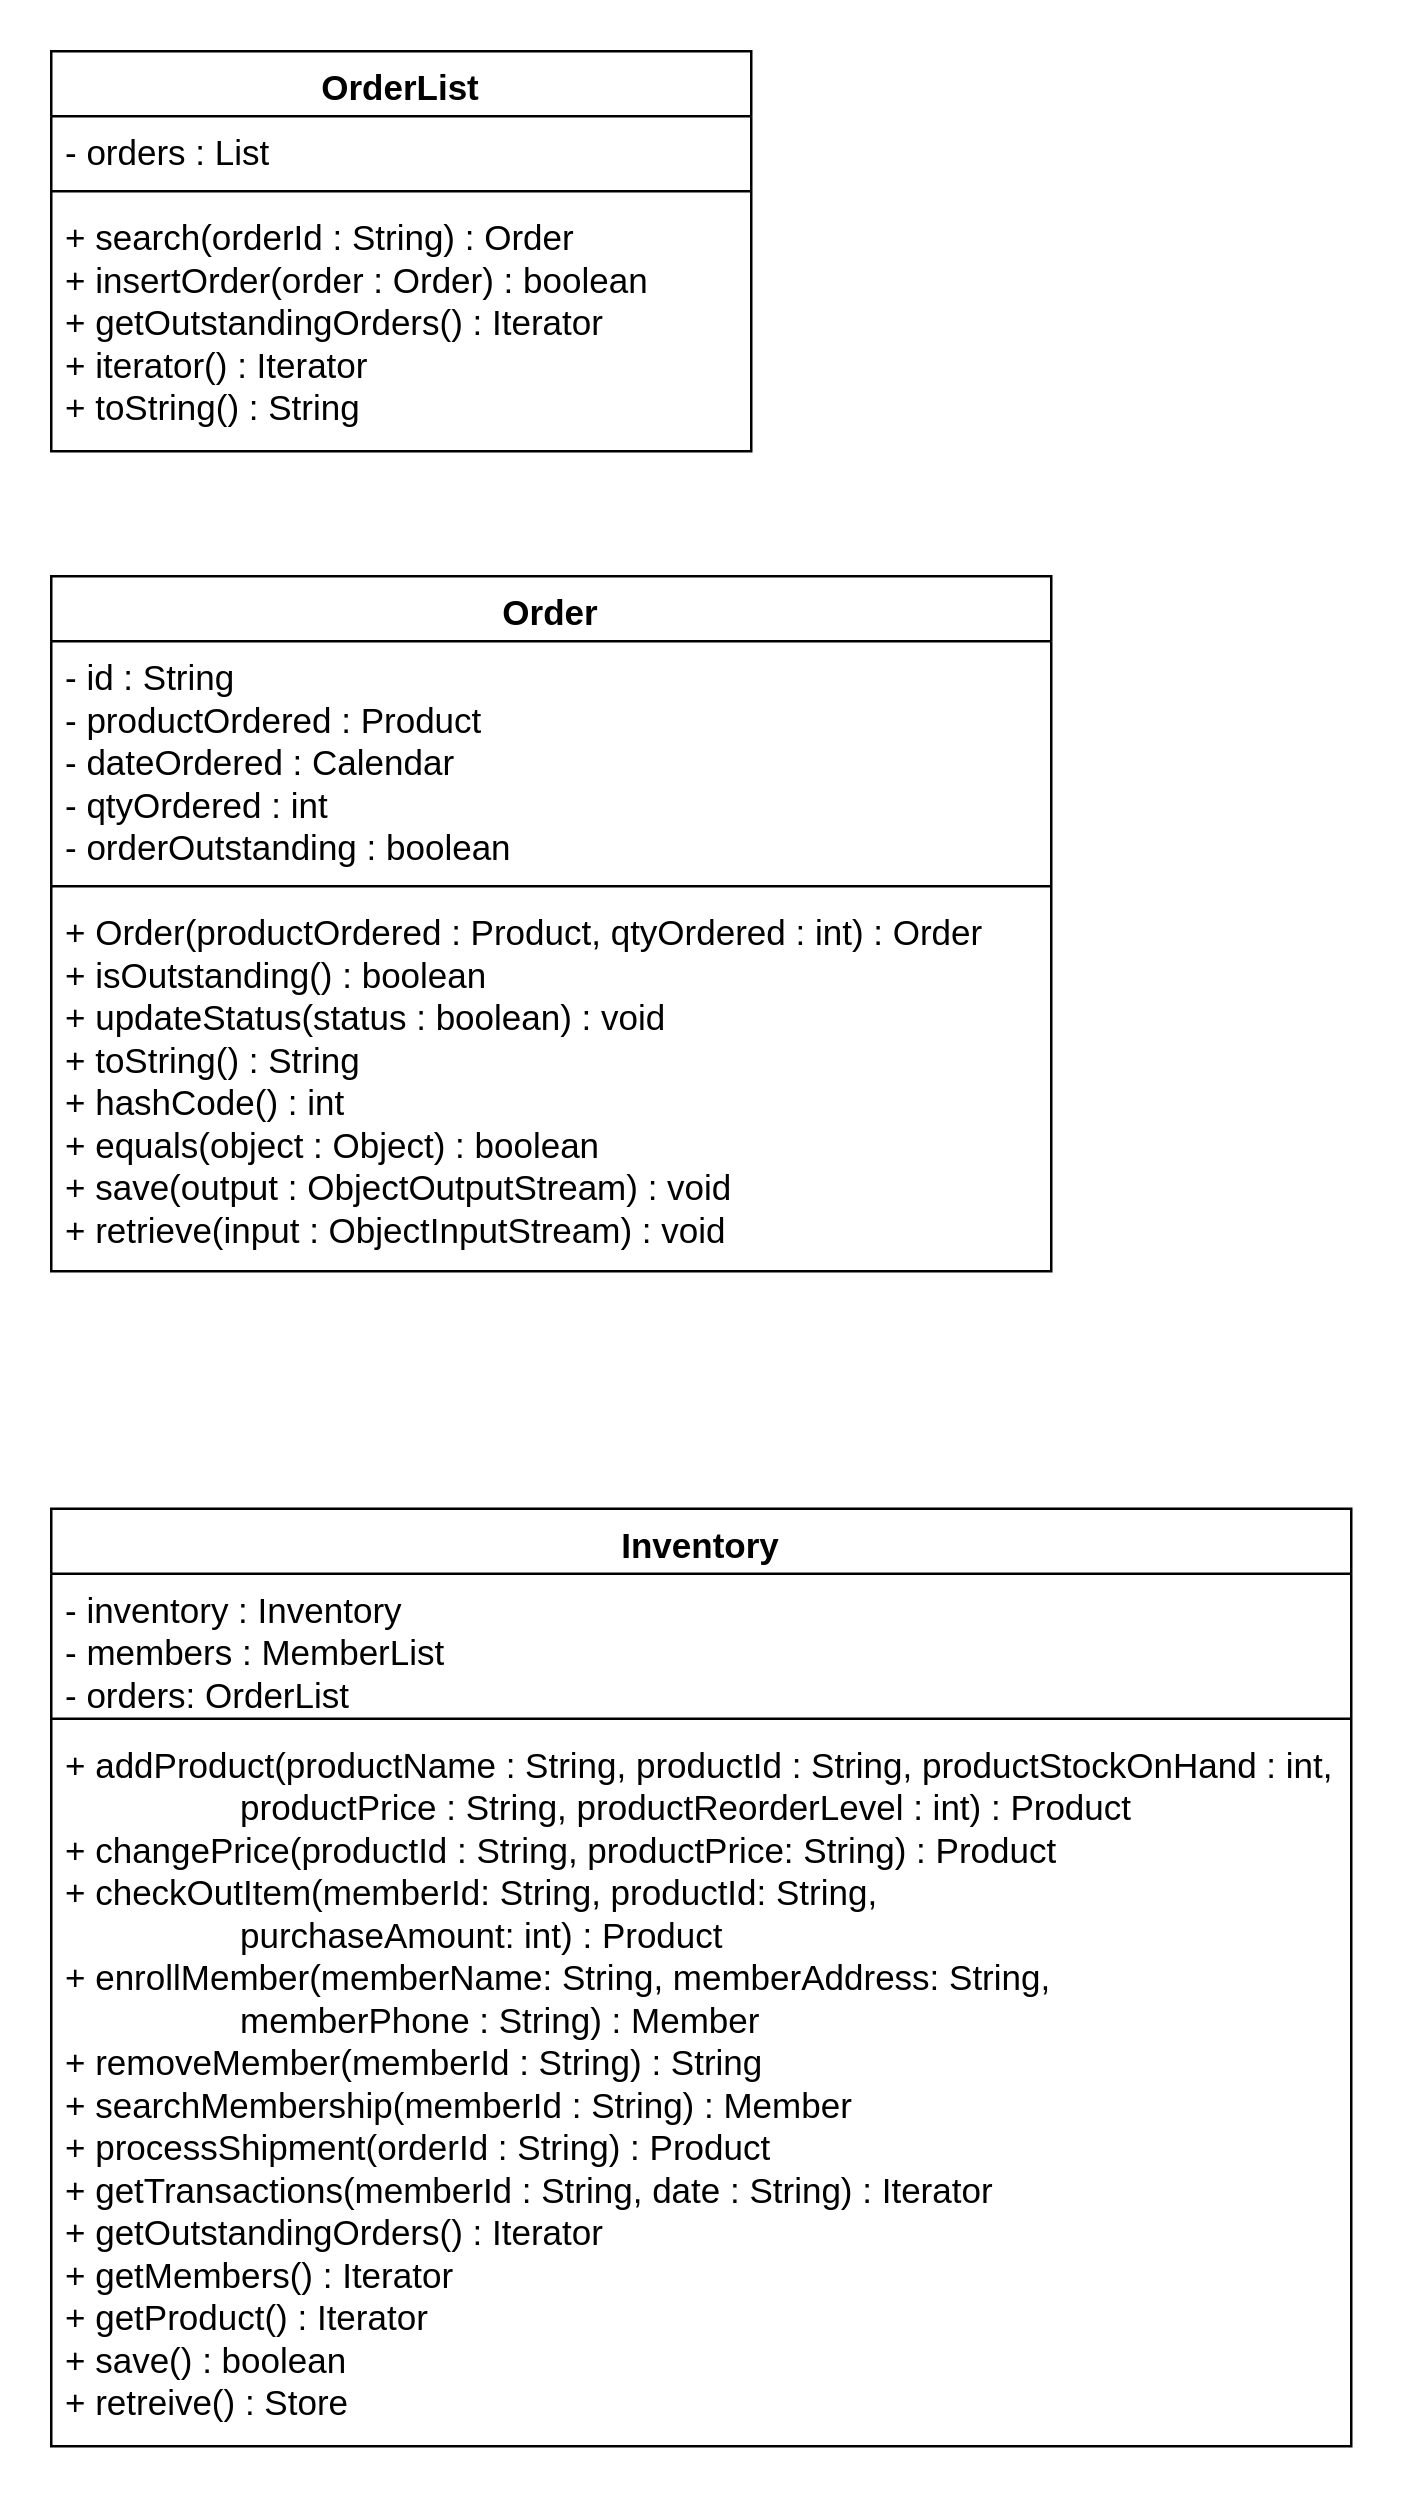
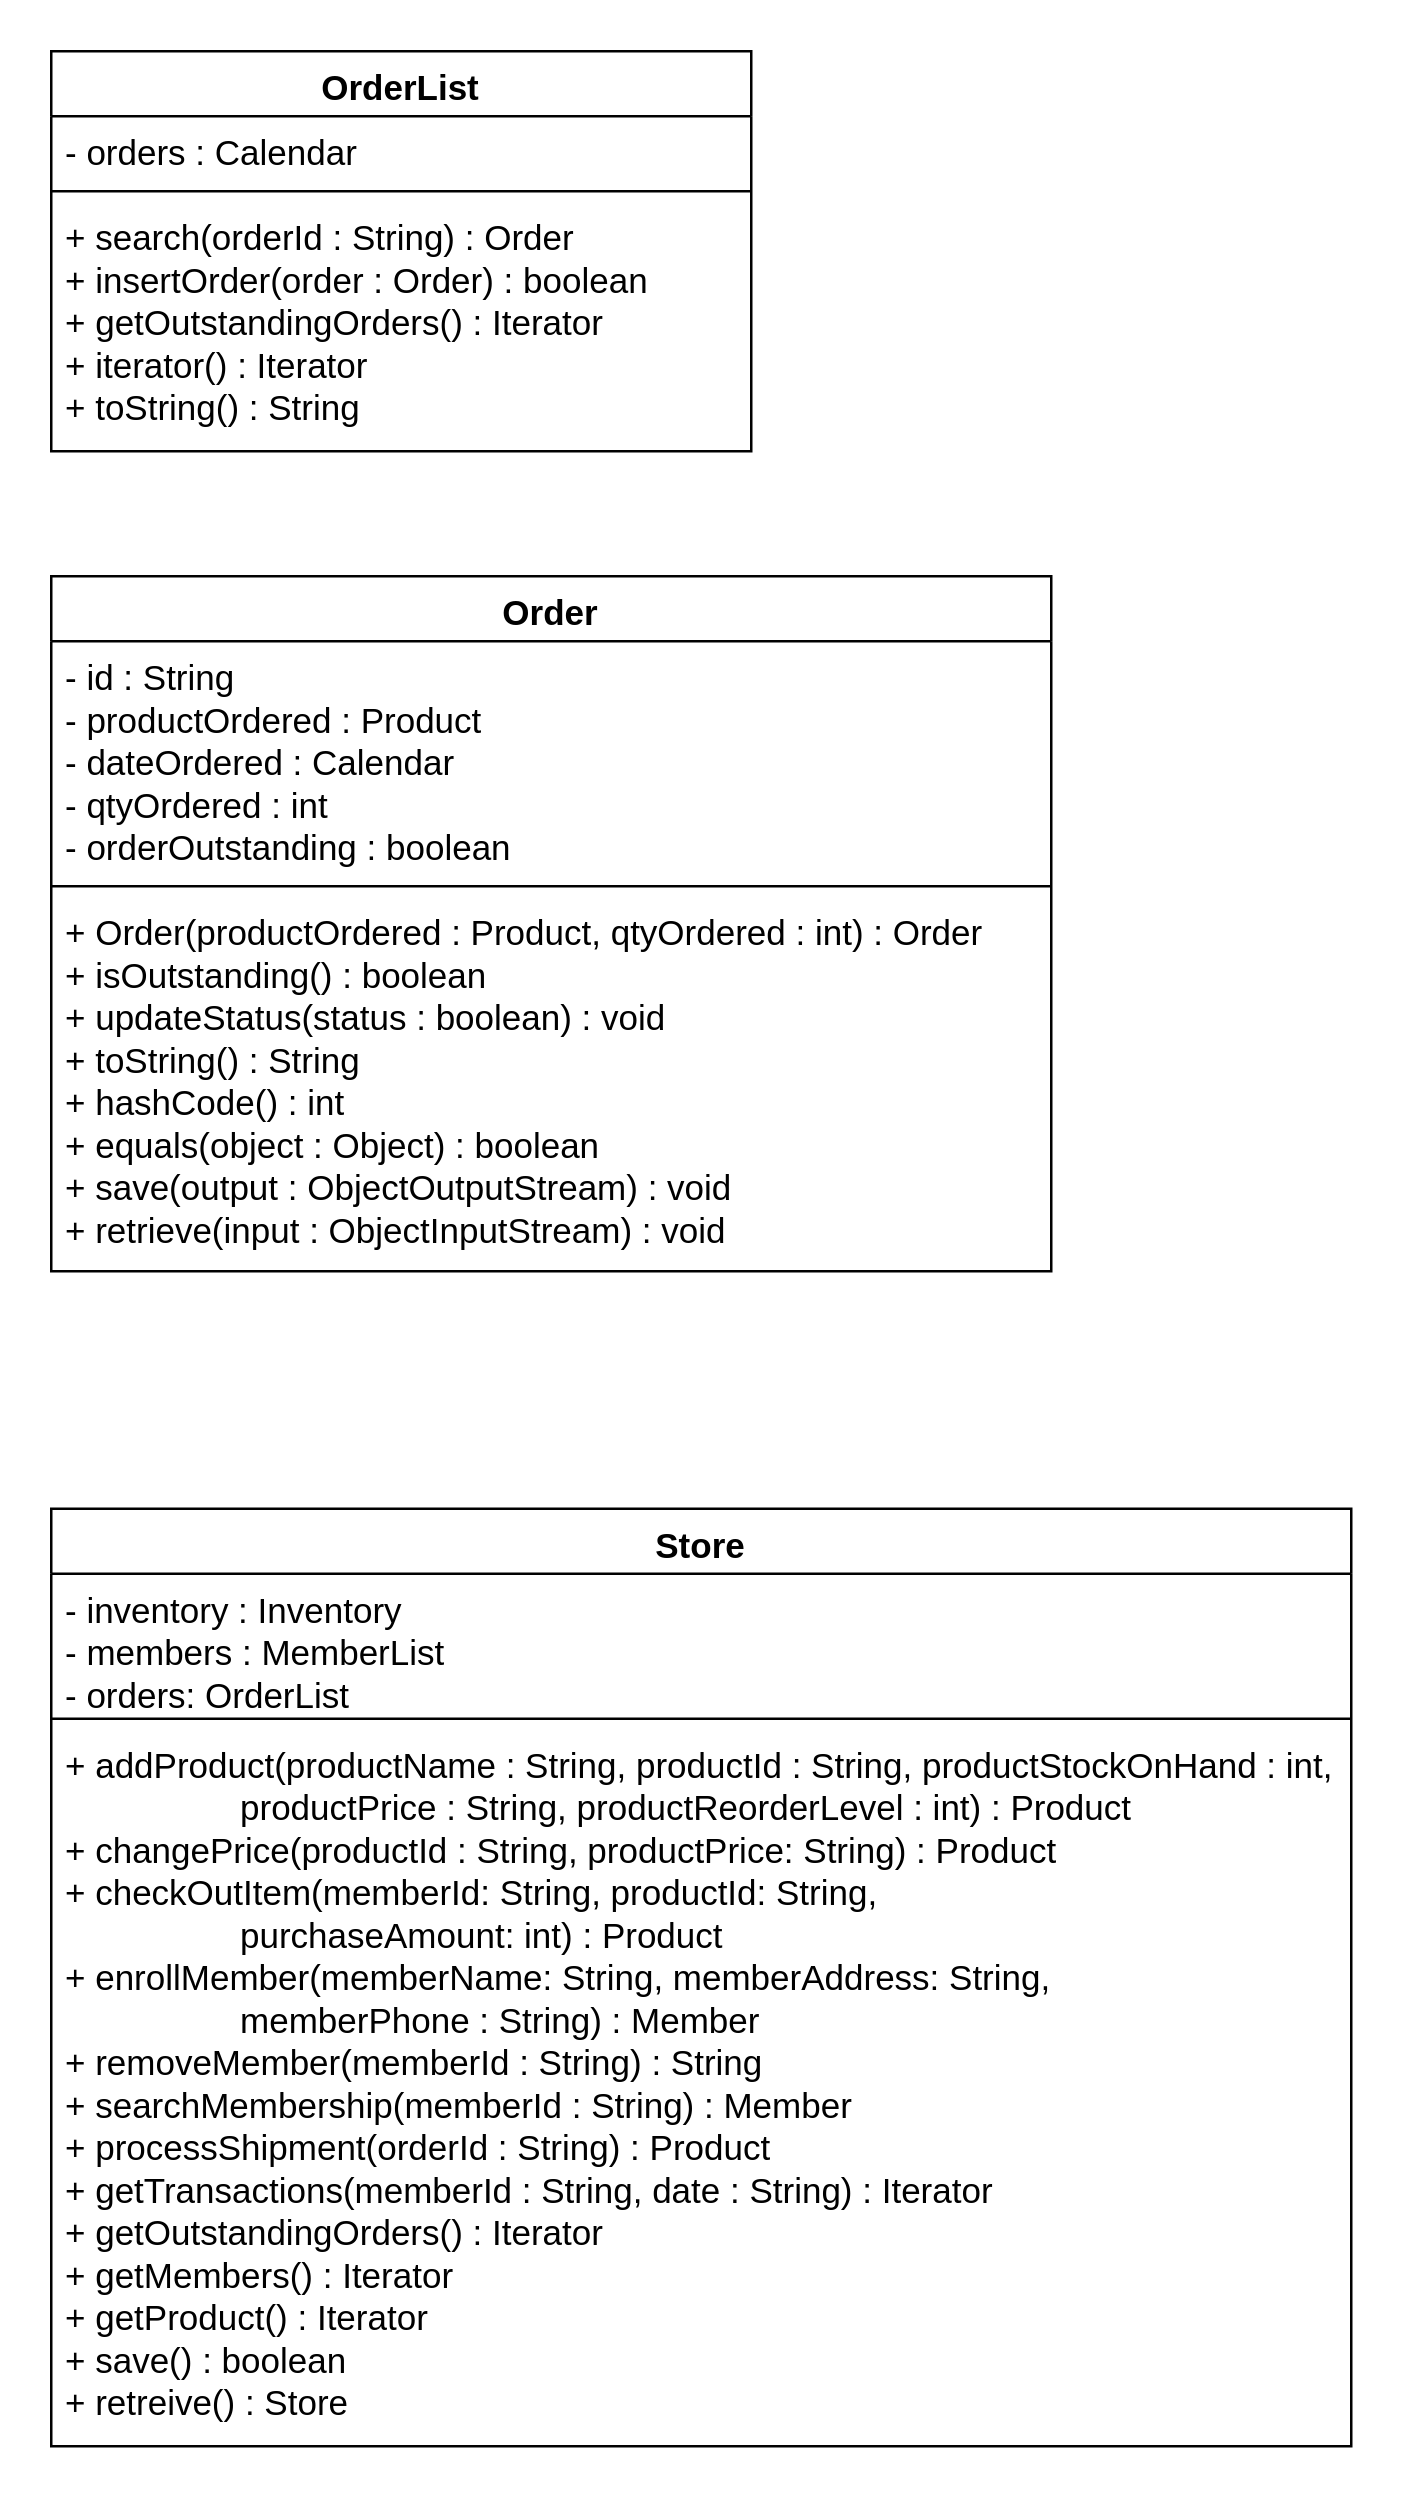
node "- orders : List": label "- orders : List" -> "- orders : Calendar"
node "Inventory": label "Inventory" -> "Store"
